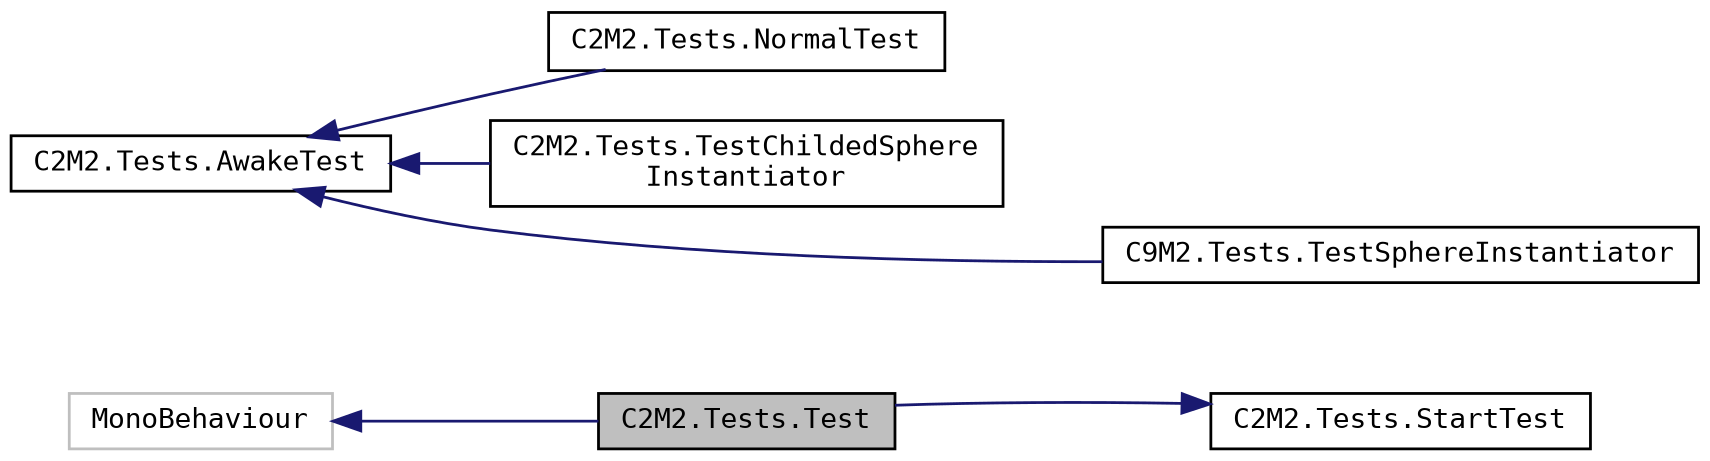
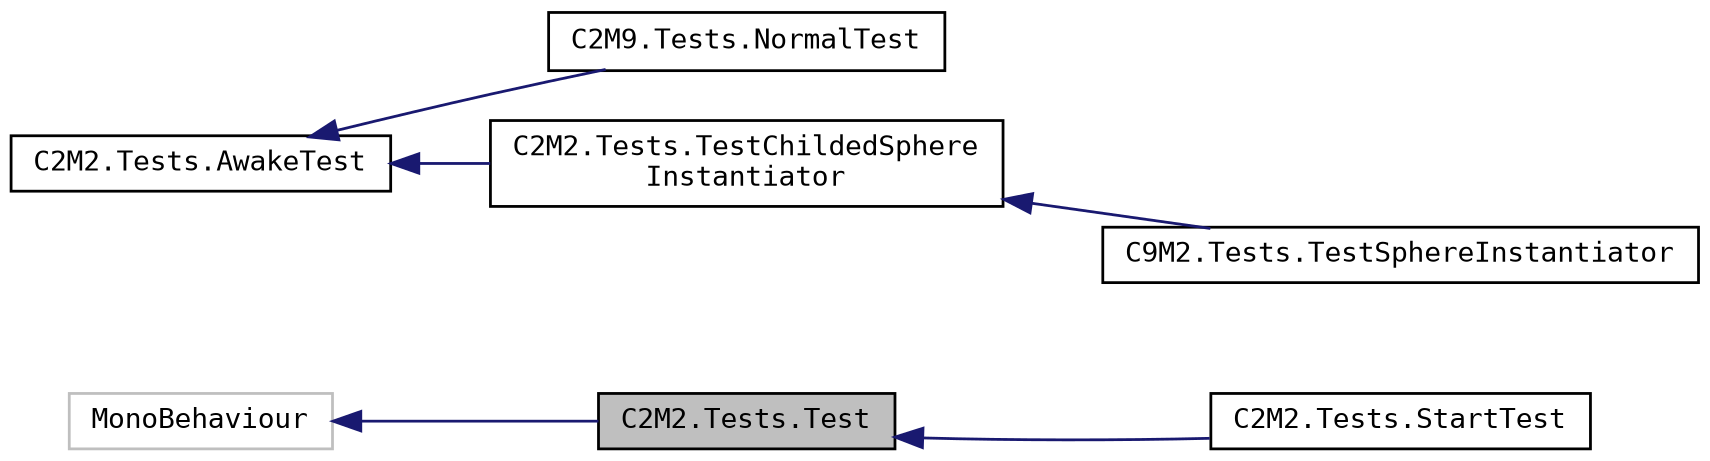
node "C2M2.Tests.NormalTest": label "C2M2.Tests.NormalTest" -> "C2M9.Tests.NormalTest"
edge "C9M2.Tests.TestSphereInstantiator" -> "C2M2.Tests.AwakeTest": now "C9M2.Tests.TestSphereInstantiator" -> "C2M2.Tests.TestChildedSphere Instantiator"
edge "C2M2.Tests.Test" -> "C2M2.Tests.StartTest": reversed
